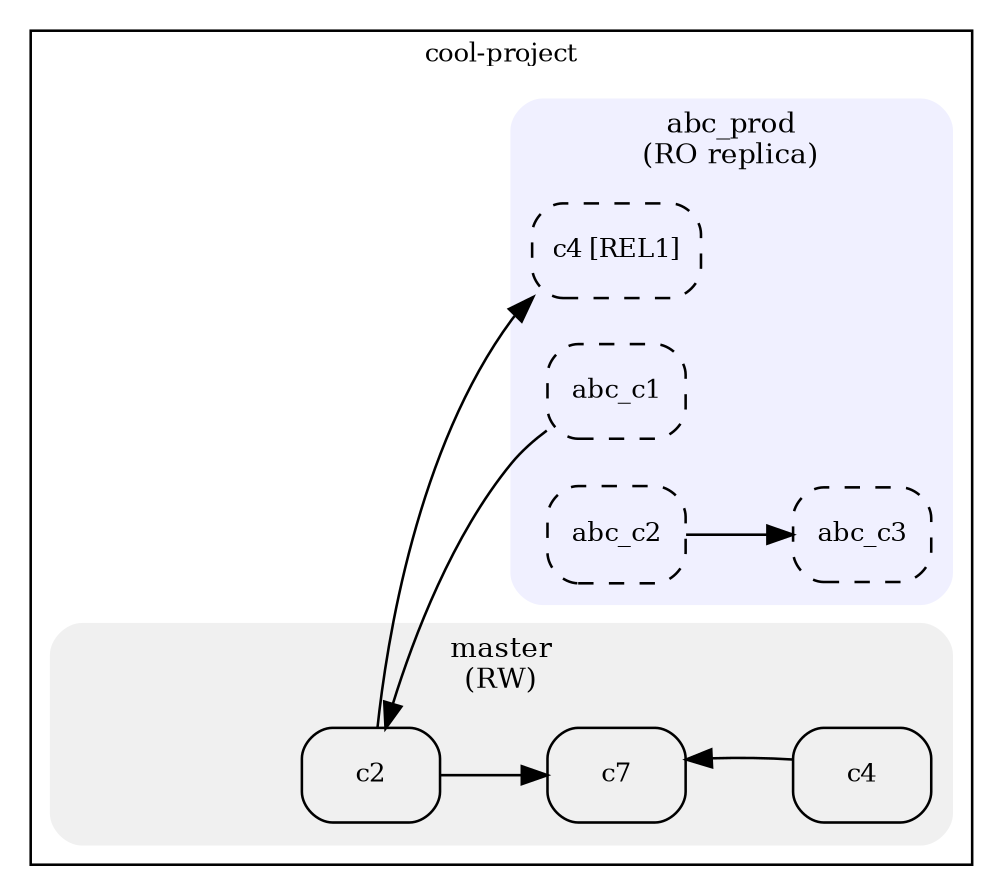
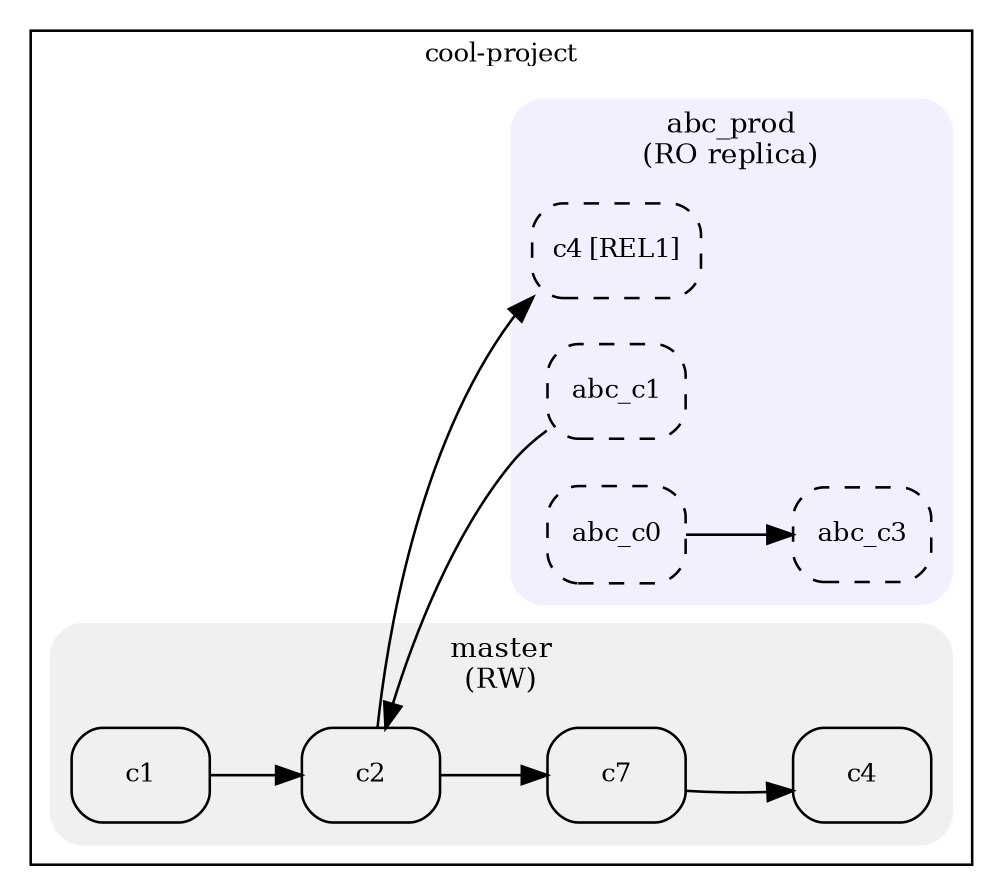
node "abc_c2": label "abc_c2" -> "abc_c0"
edge "c4" -> "c7": reversed
node "c1": added
